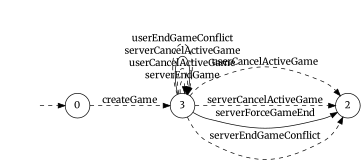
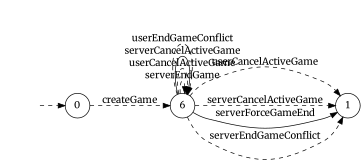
node "3": label "3" -> "6"
node "2": label "2" -> "1"
